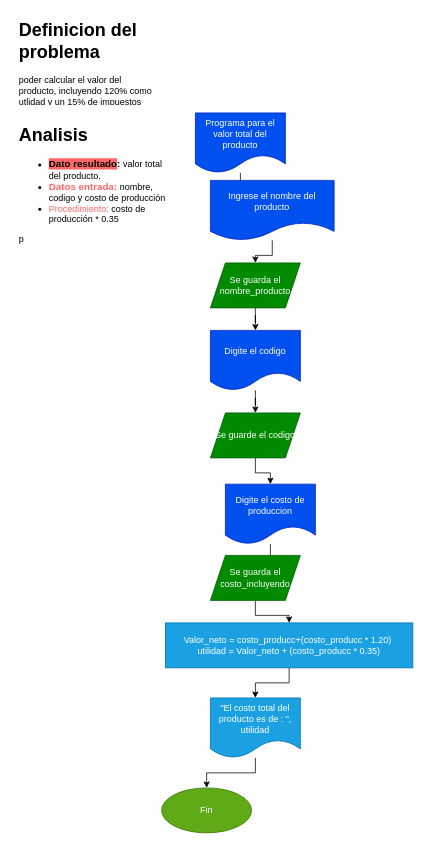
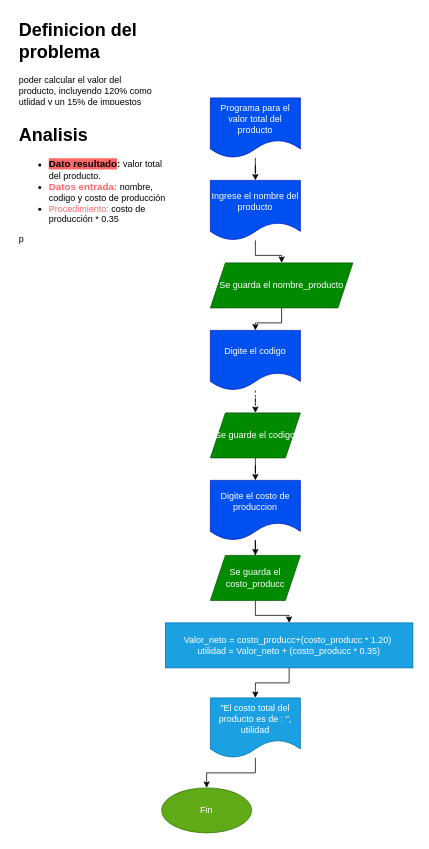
node "Programa para el valor total del producto": moved (240, 143) -> (255, 128)
node "Ingrese el nombre del producto": size 124x60 -> 90x60
node "Se guarda el nombre_producto": size 90x45 -> 143x45
edge "Digite el codigo" -> "Se guarde el codigo": style solid -> dashed
node "Digite el costo de produccion": moved (270, 514) -> (255, 510)
node "Se guarda el costo_incluyendo": label "Se guarda el costo_incluyendo" -> "Se guarda el costo_producc"
